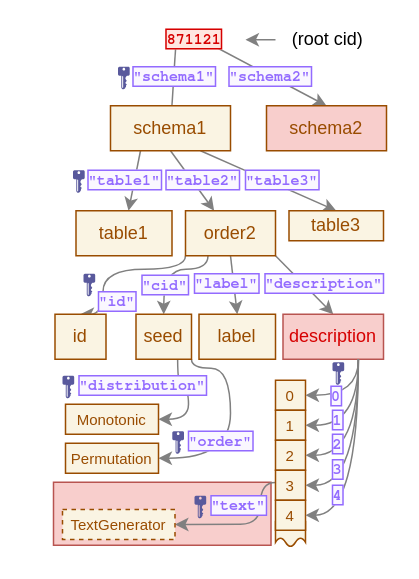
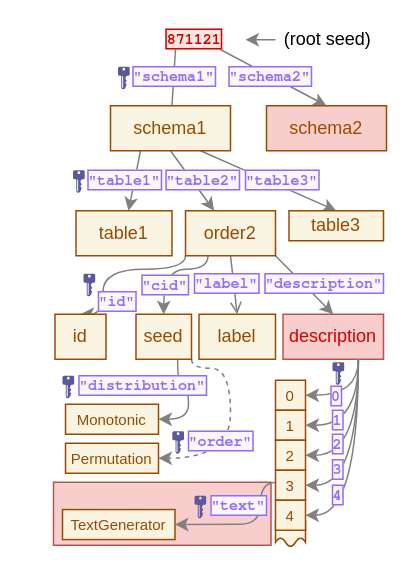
node "(root cid)": label "(root cid)" -> "(root seed)"
edge "order2" -> "label": arrowhead classic -> open
edge "seed" -> "Permutation": style solid -> dashed
node "TextGenerator": style dashed -> solid
